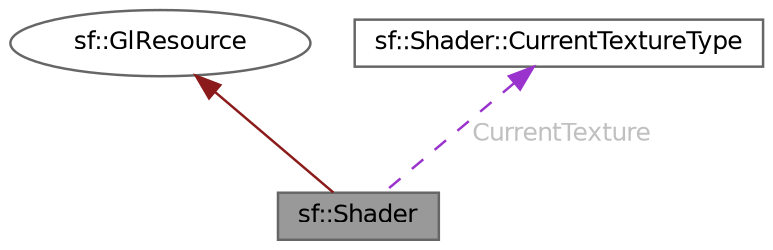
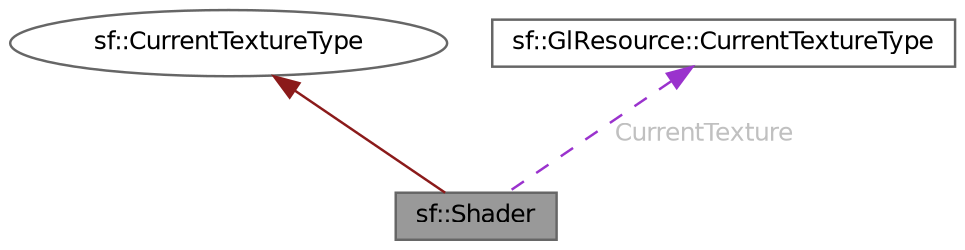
node "sf::GlResource": label "sf::GlResource" -> "sf::CurrentTextureType"
node "sf::Shader::CurrentTextureType": label "sf::Shader::CurrentTextureType" -> "sf::GlResource::CurrentTextureType"
